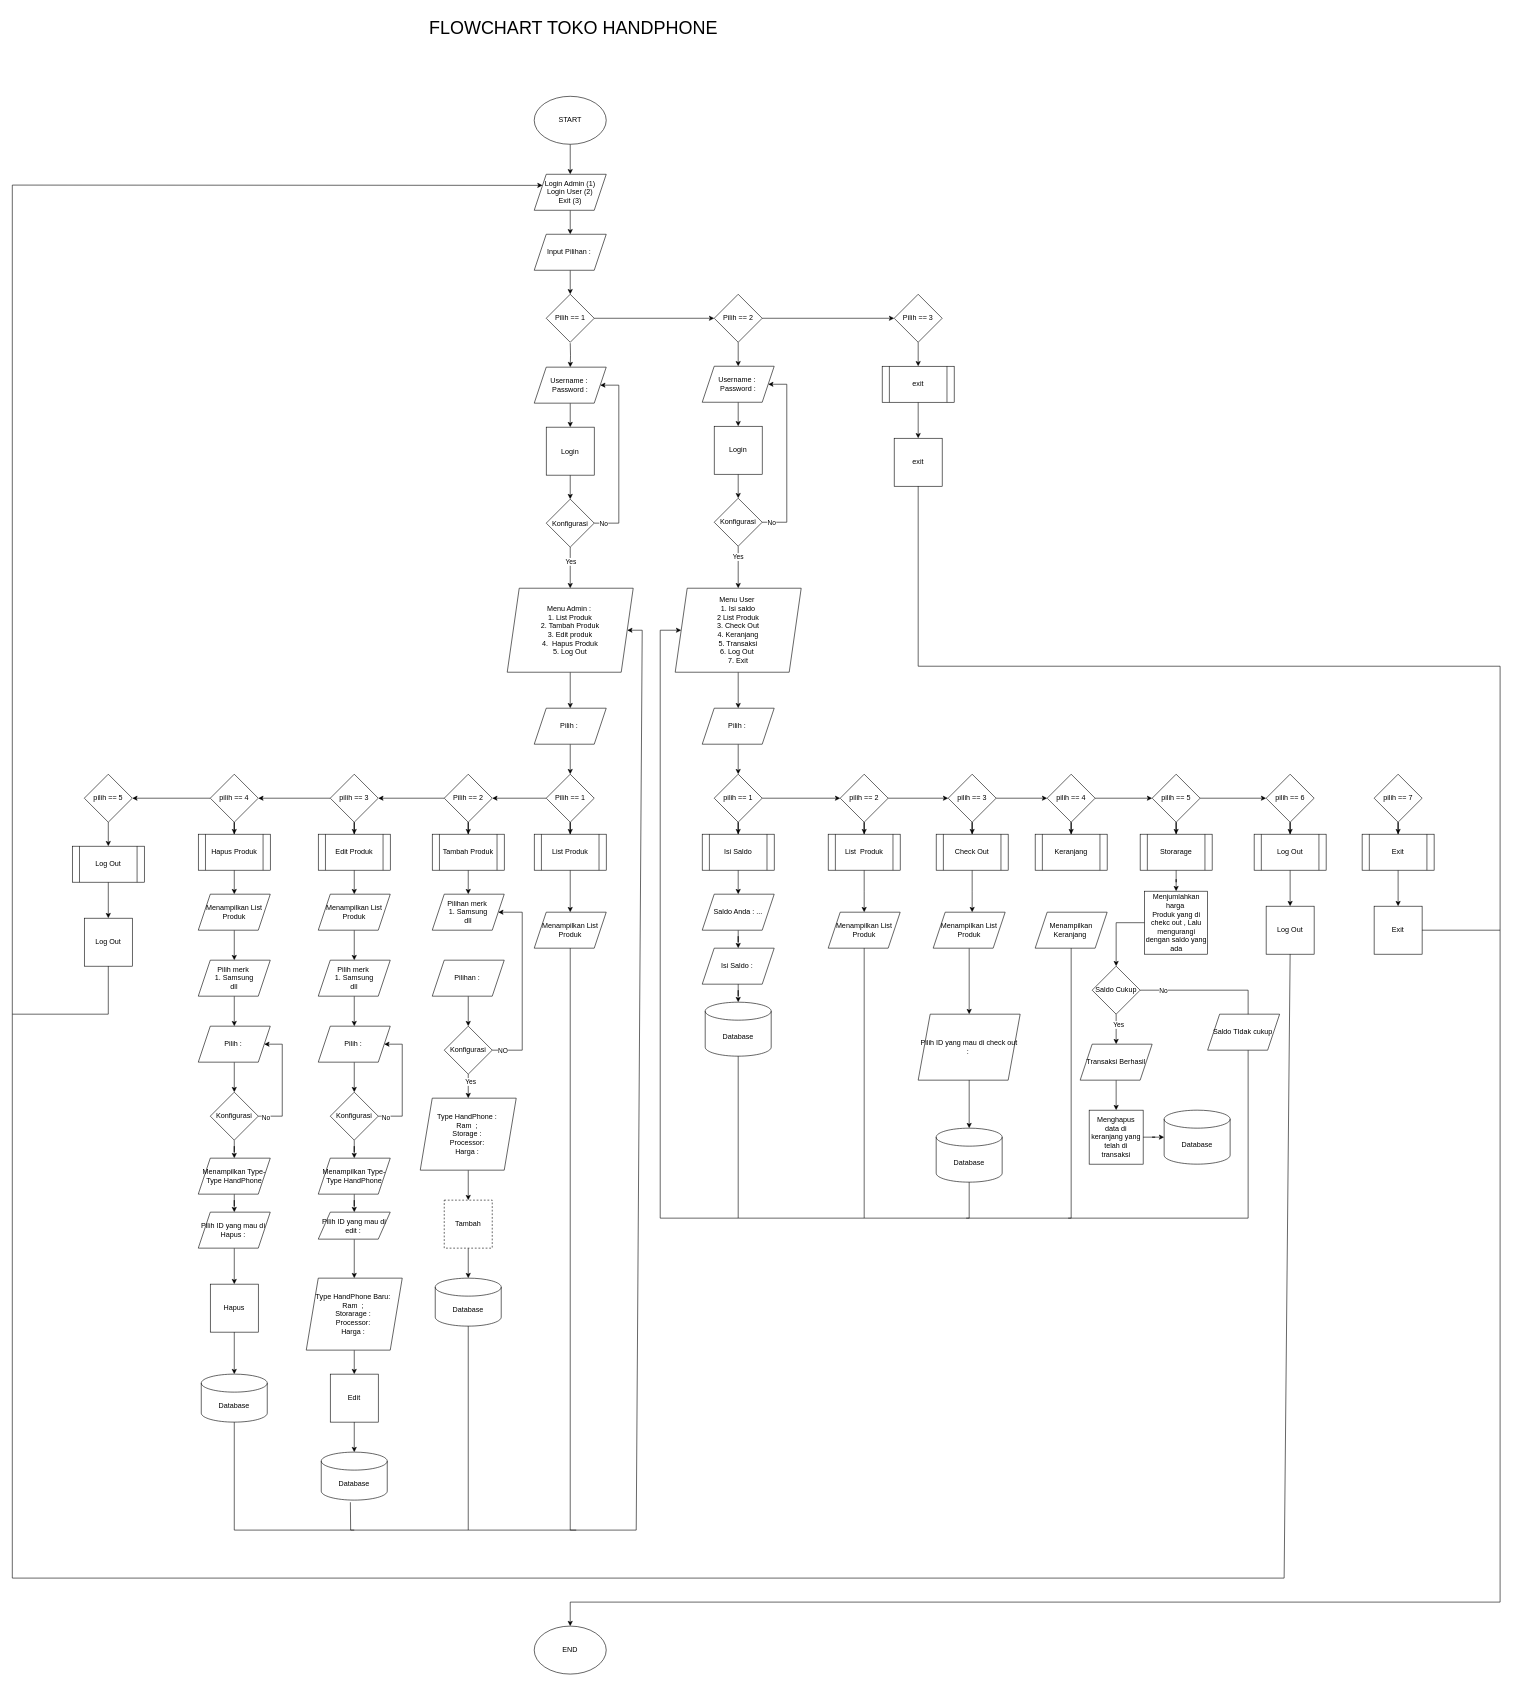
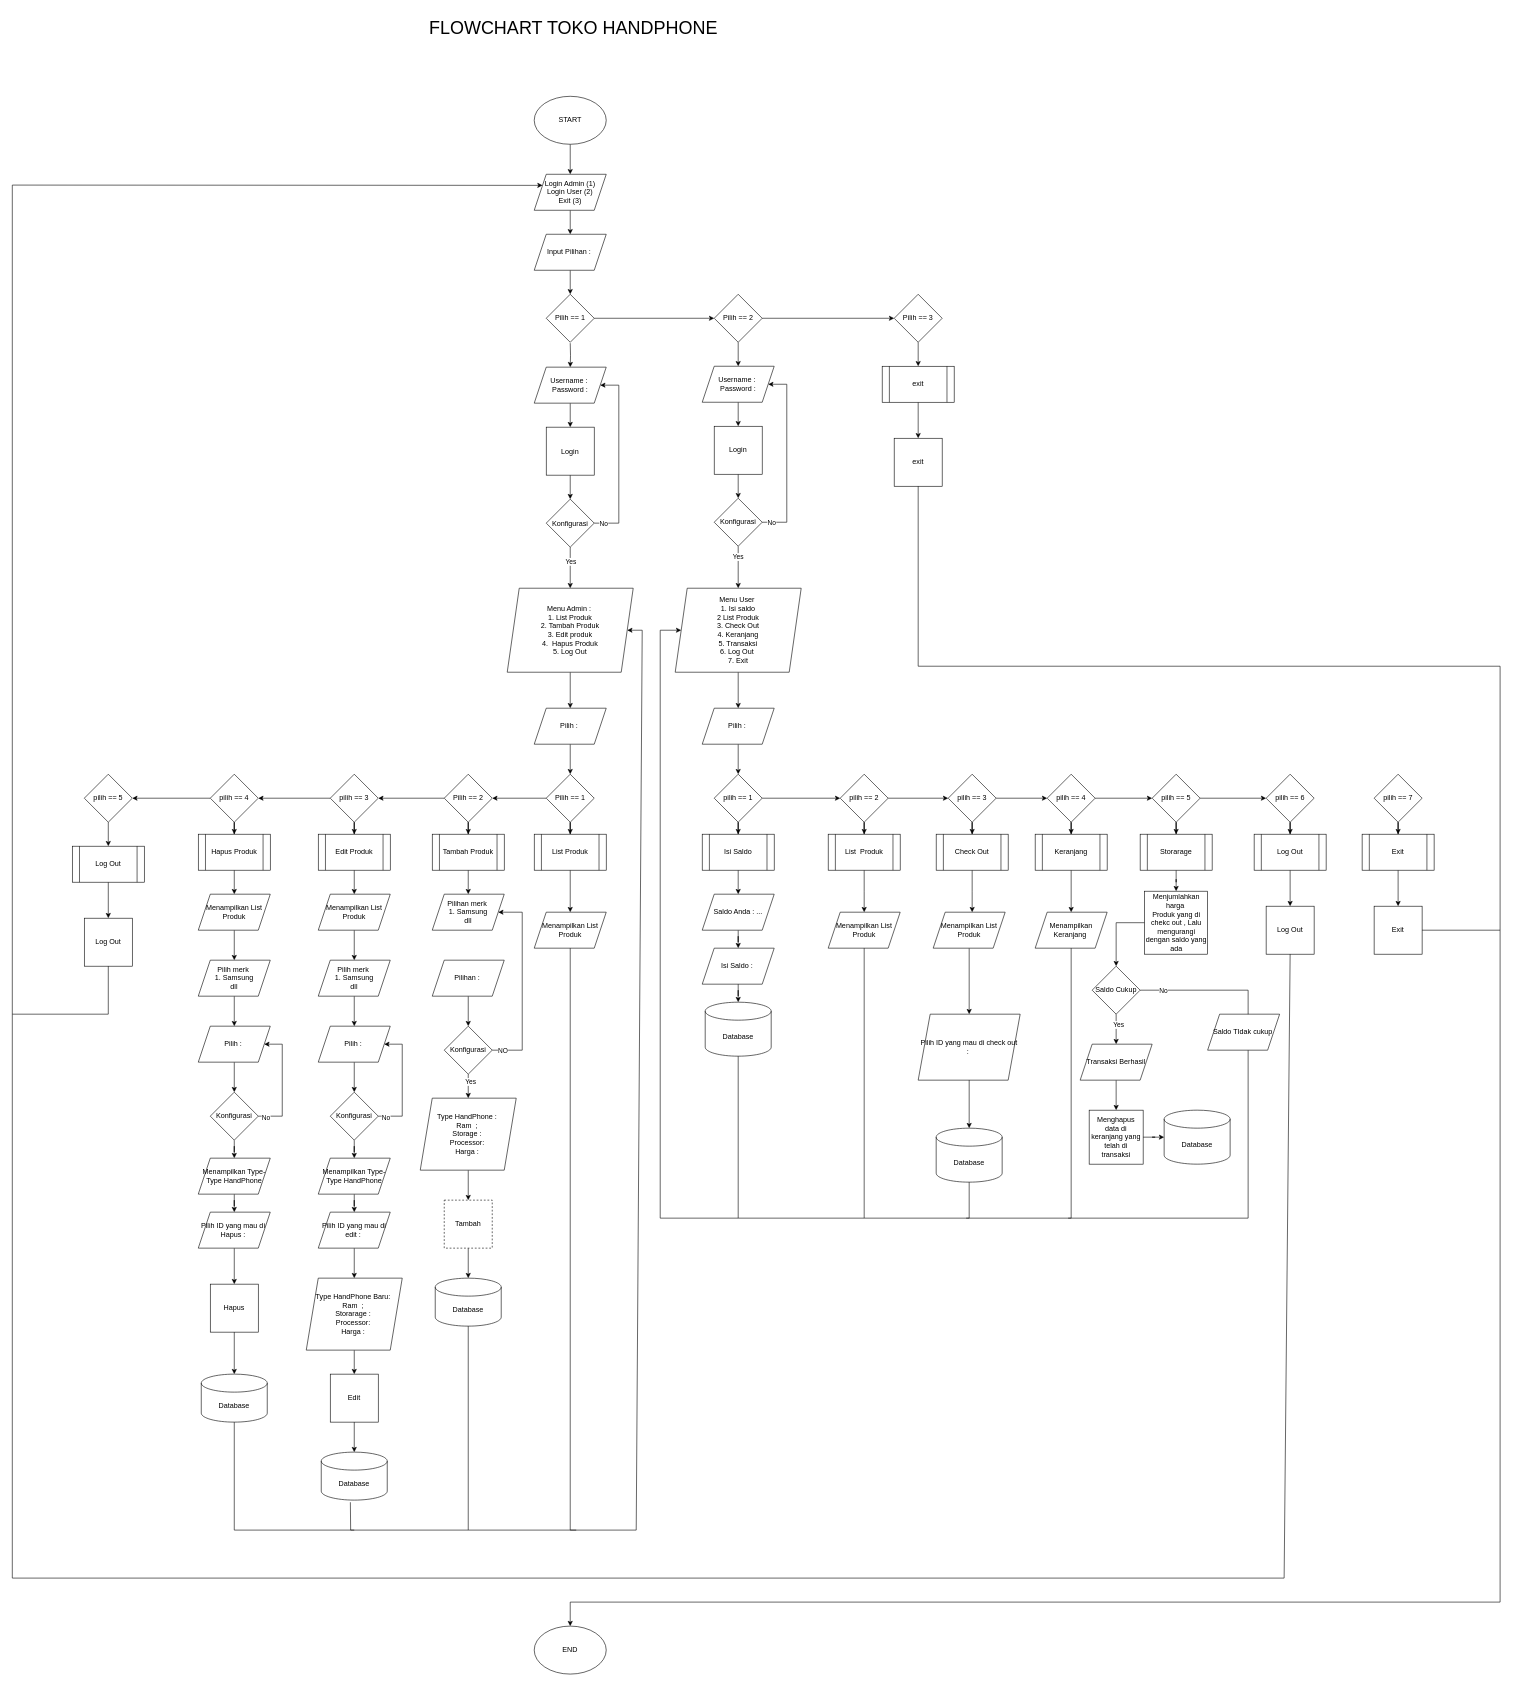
edge "Keranjang" -> "Menampilkan Keranjang": added
node "Pilih ID yang mau di edit :": size 72x27 -> 72x36
